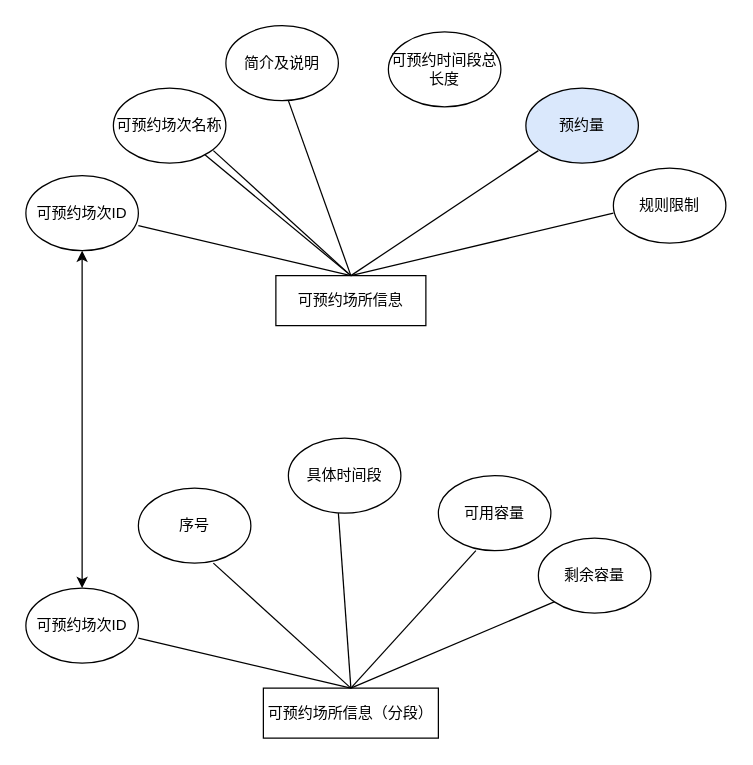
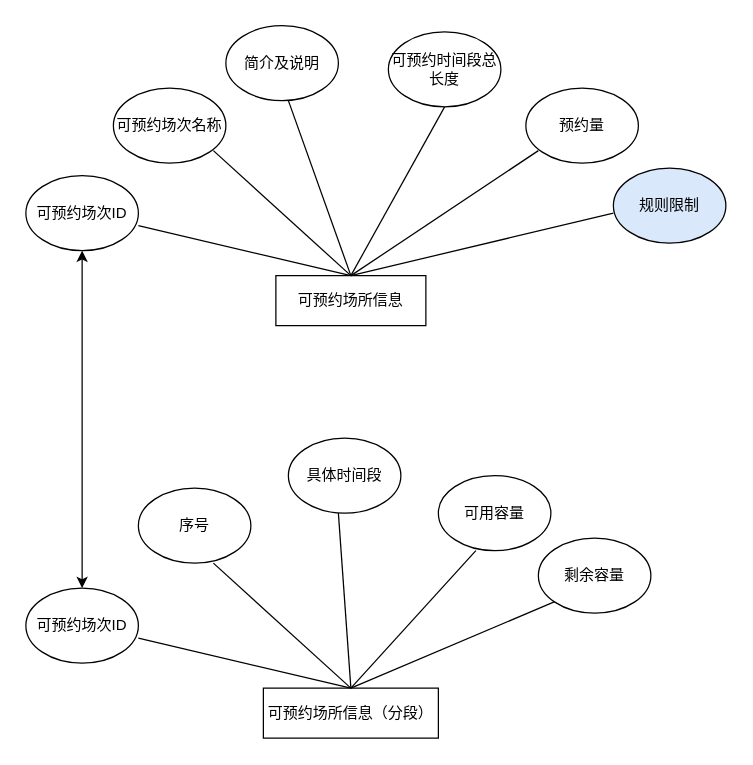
node "预约量": fillcolor #dae8fc -> #ffffff
edge "可预约场次名称" -- "可预约场所信息": now "可预约时间段总长度" -- "可预约场所信息"
node "规则限制": fillcolor #ffffff -> #dae8fc
